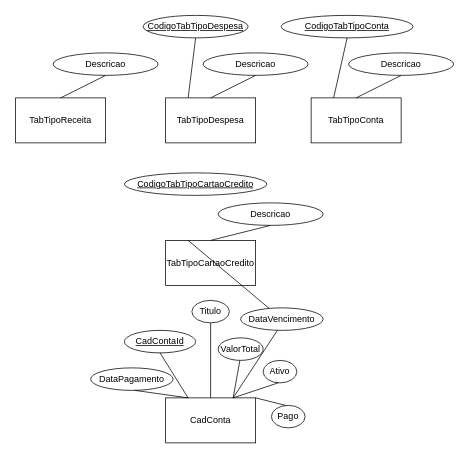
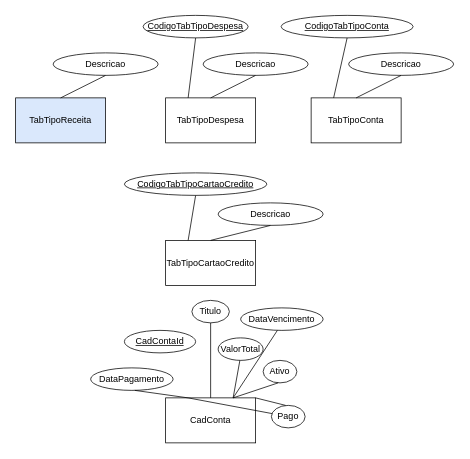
node "TabTipoReceita": fillcolor #ffffff -> #dae8fc
edge "TabTipoCartaoCredito" -- "DataVencimento": now "TabTipoCartaoCredito" -- "CodigoTabTipoCartaoCredito"
edge "CadContaId" -- "CadConta": now "Pago" -- "CadConta"
